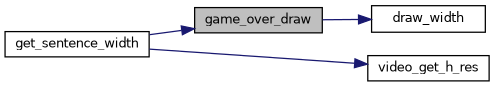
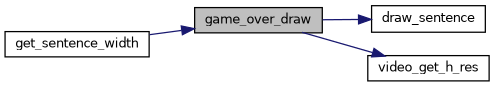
node "draw_width": label "draw_width" -> "draw_sentence"
edge "get_sentence_width" -> "video_get_h_res": now "game_over_draw" -> "video_get_h_res"
